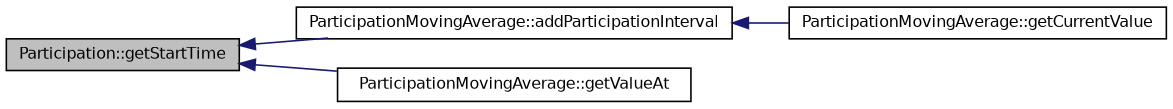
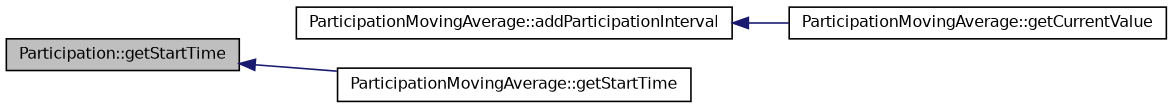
edge "ParticipationMovingAverage::addParticipationInterval" -> "Participation::getStartTime": removed
node "ParticipationMovingAverage::getValueAt": label "ParticipationMovingAverage::getValueAt" -> "ParticipationMovingAverage::getStartTime"
